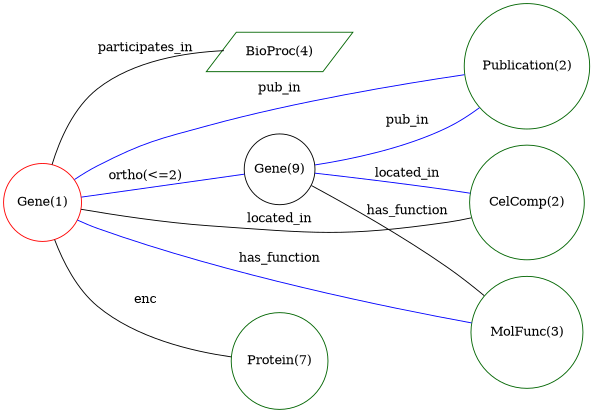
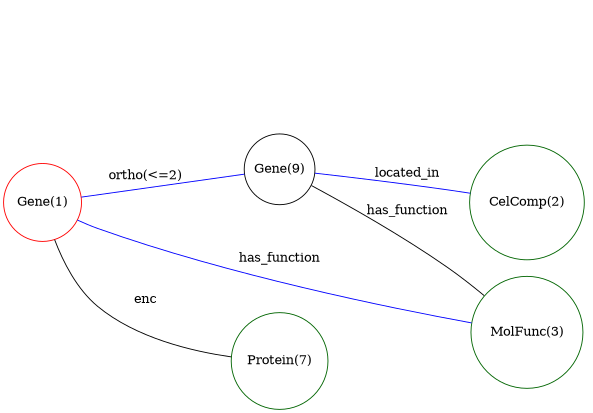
node "BioProc(4)": removed
node "Publication(2)": removed
edge "Gene(1)" -- "CelComp(2)": removed, label "located_in"
